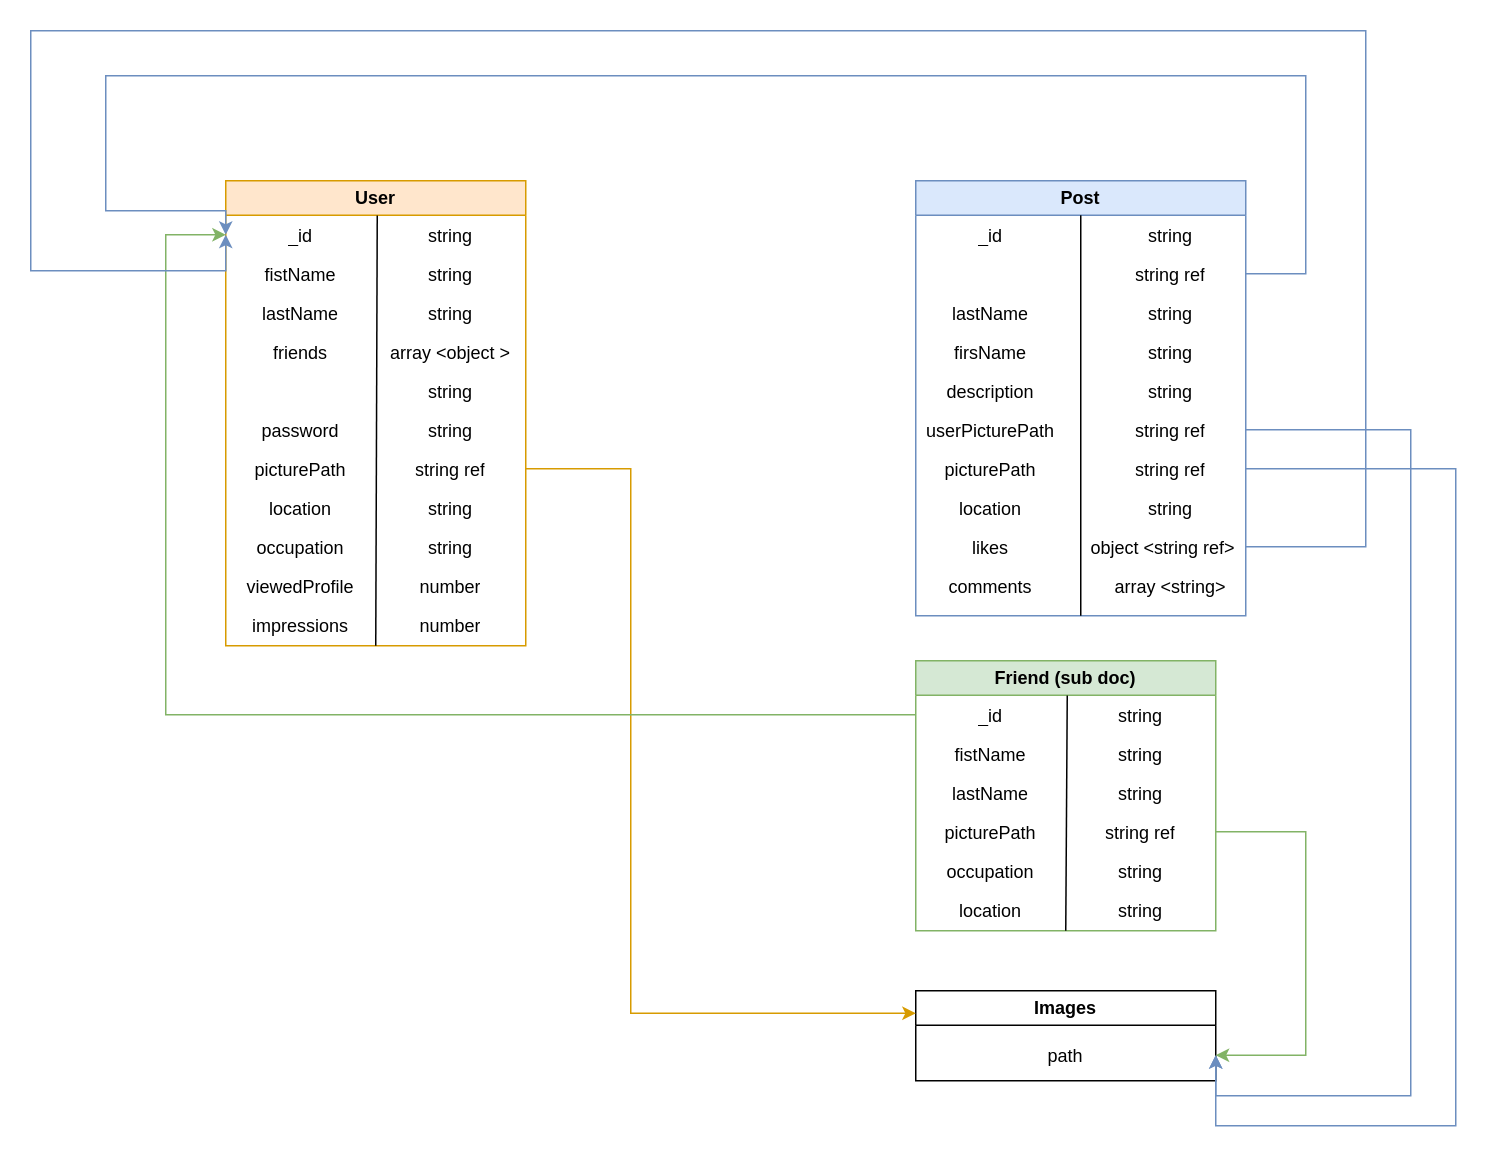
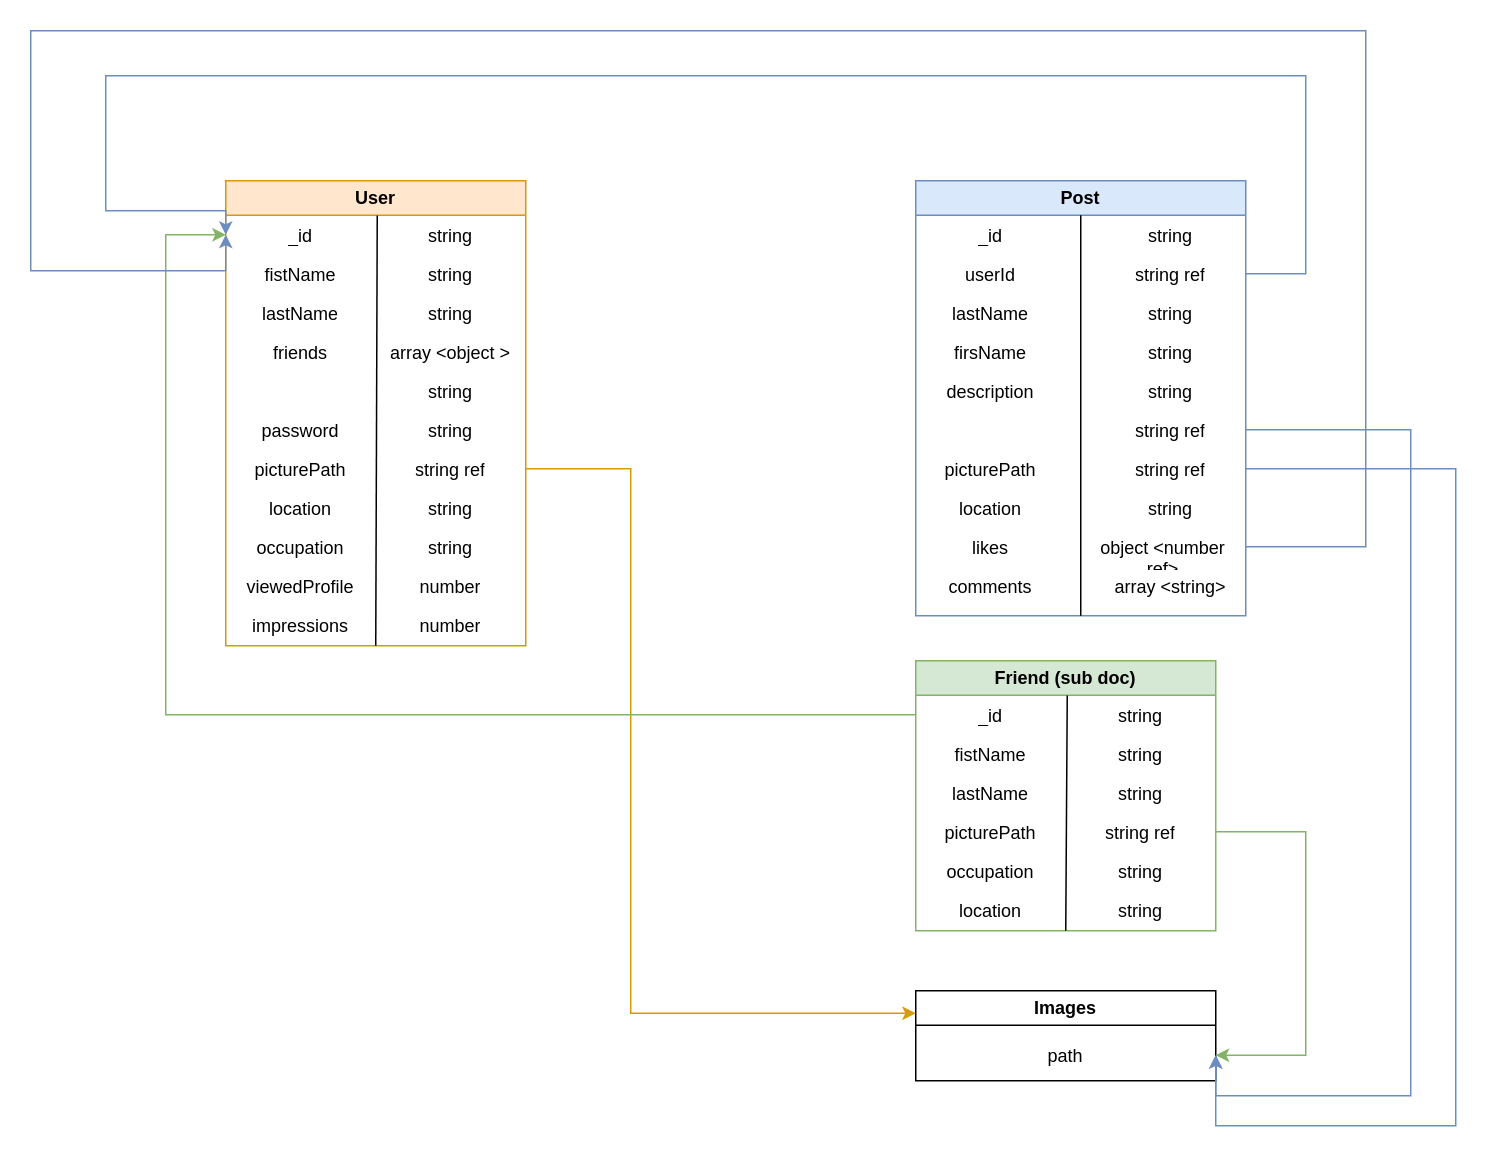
node "userId": added
node "userPicturePath": removed
node "object <string ref>": label "object <string ref>" -> "object <number ref>"
